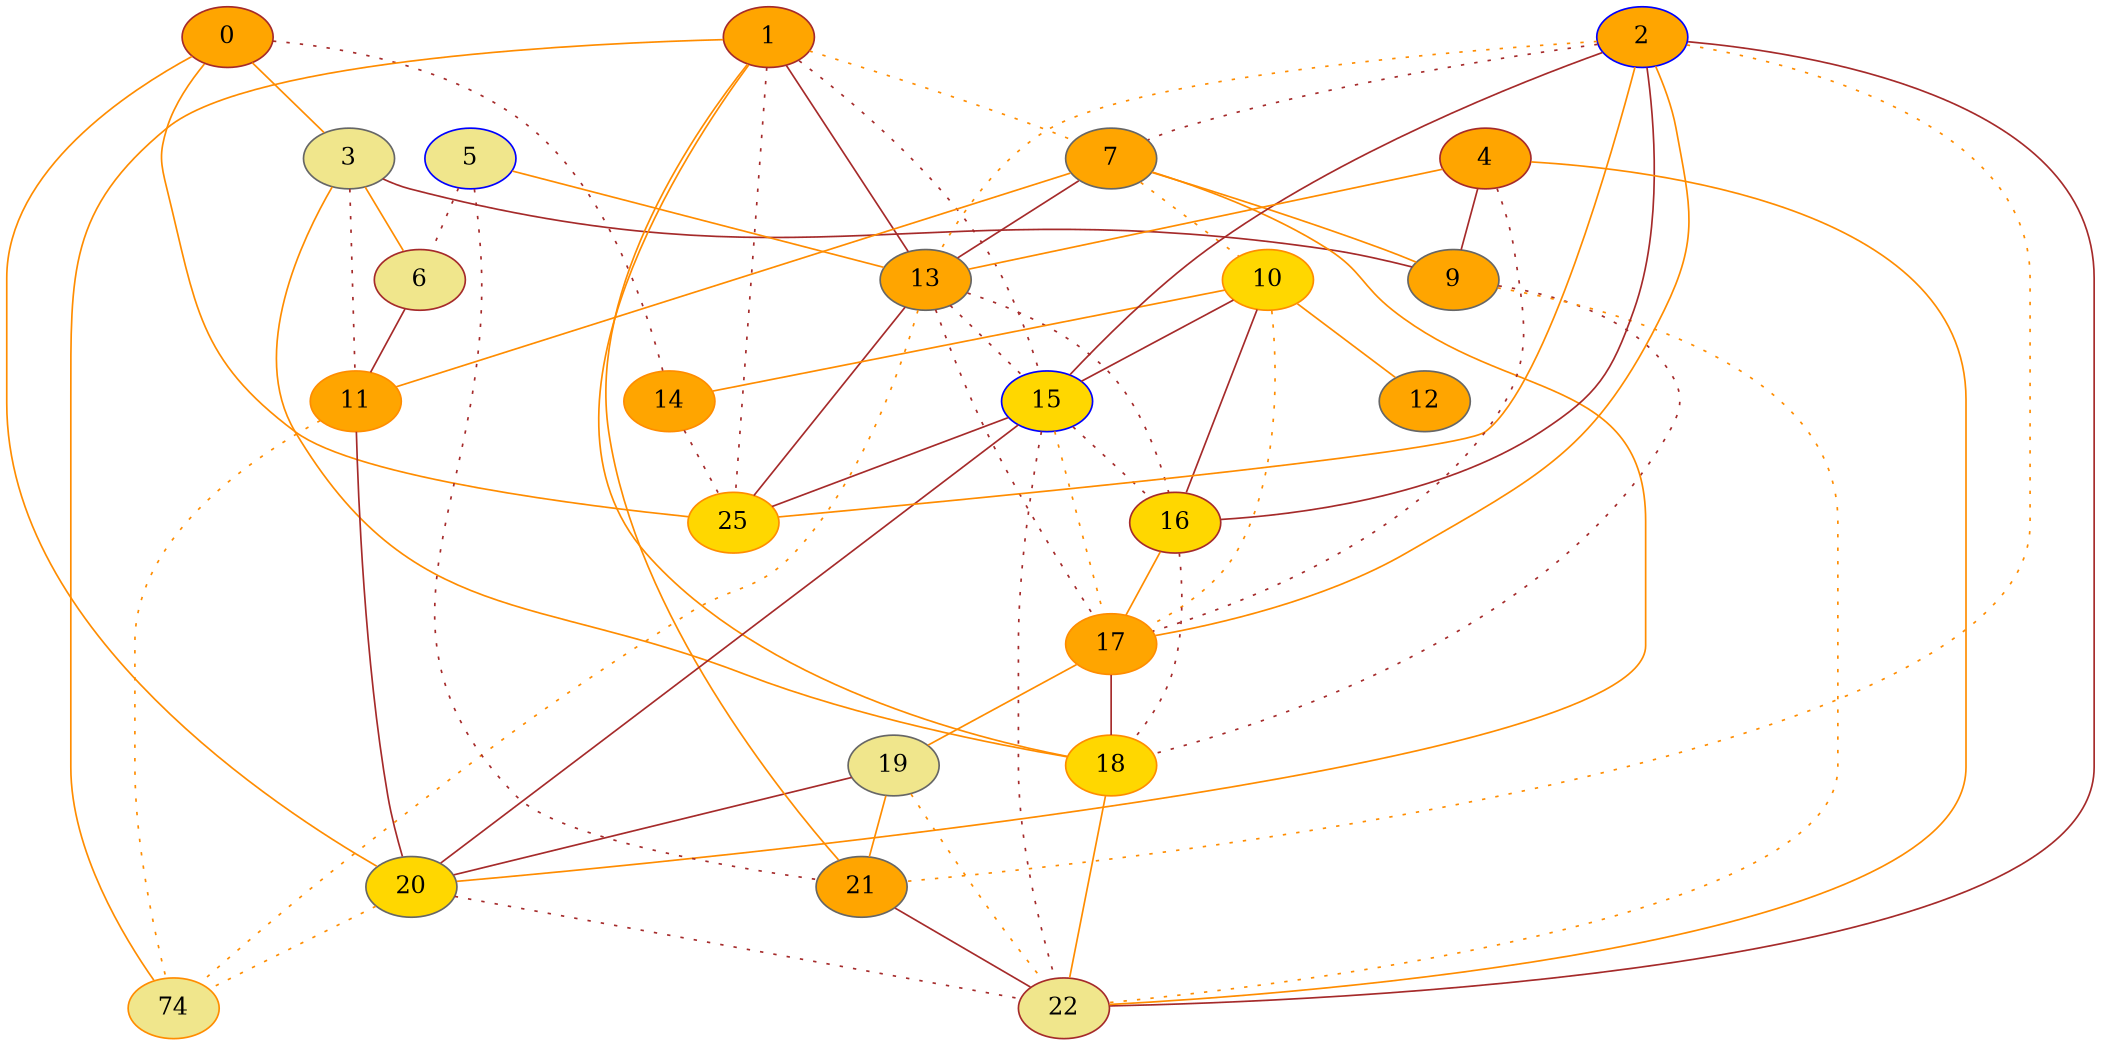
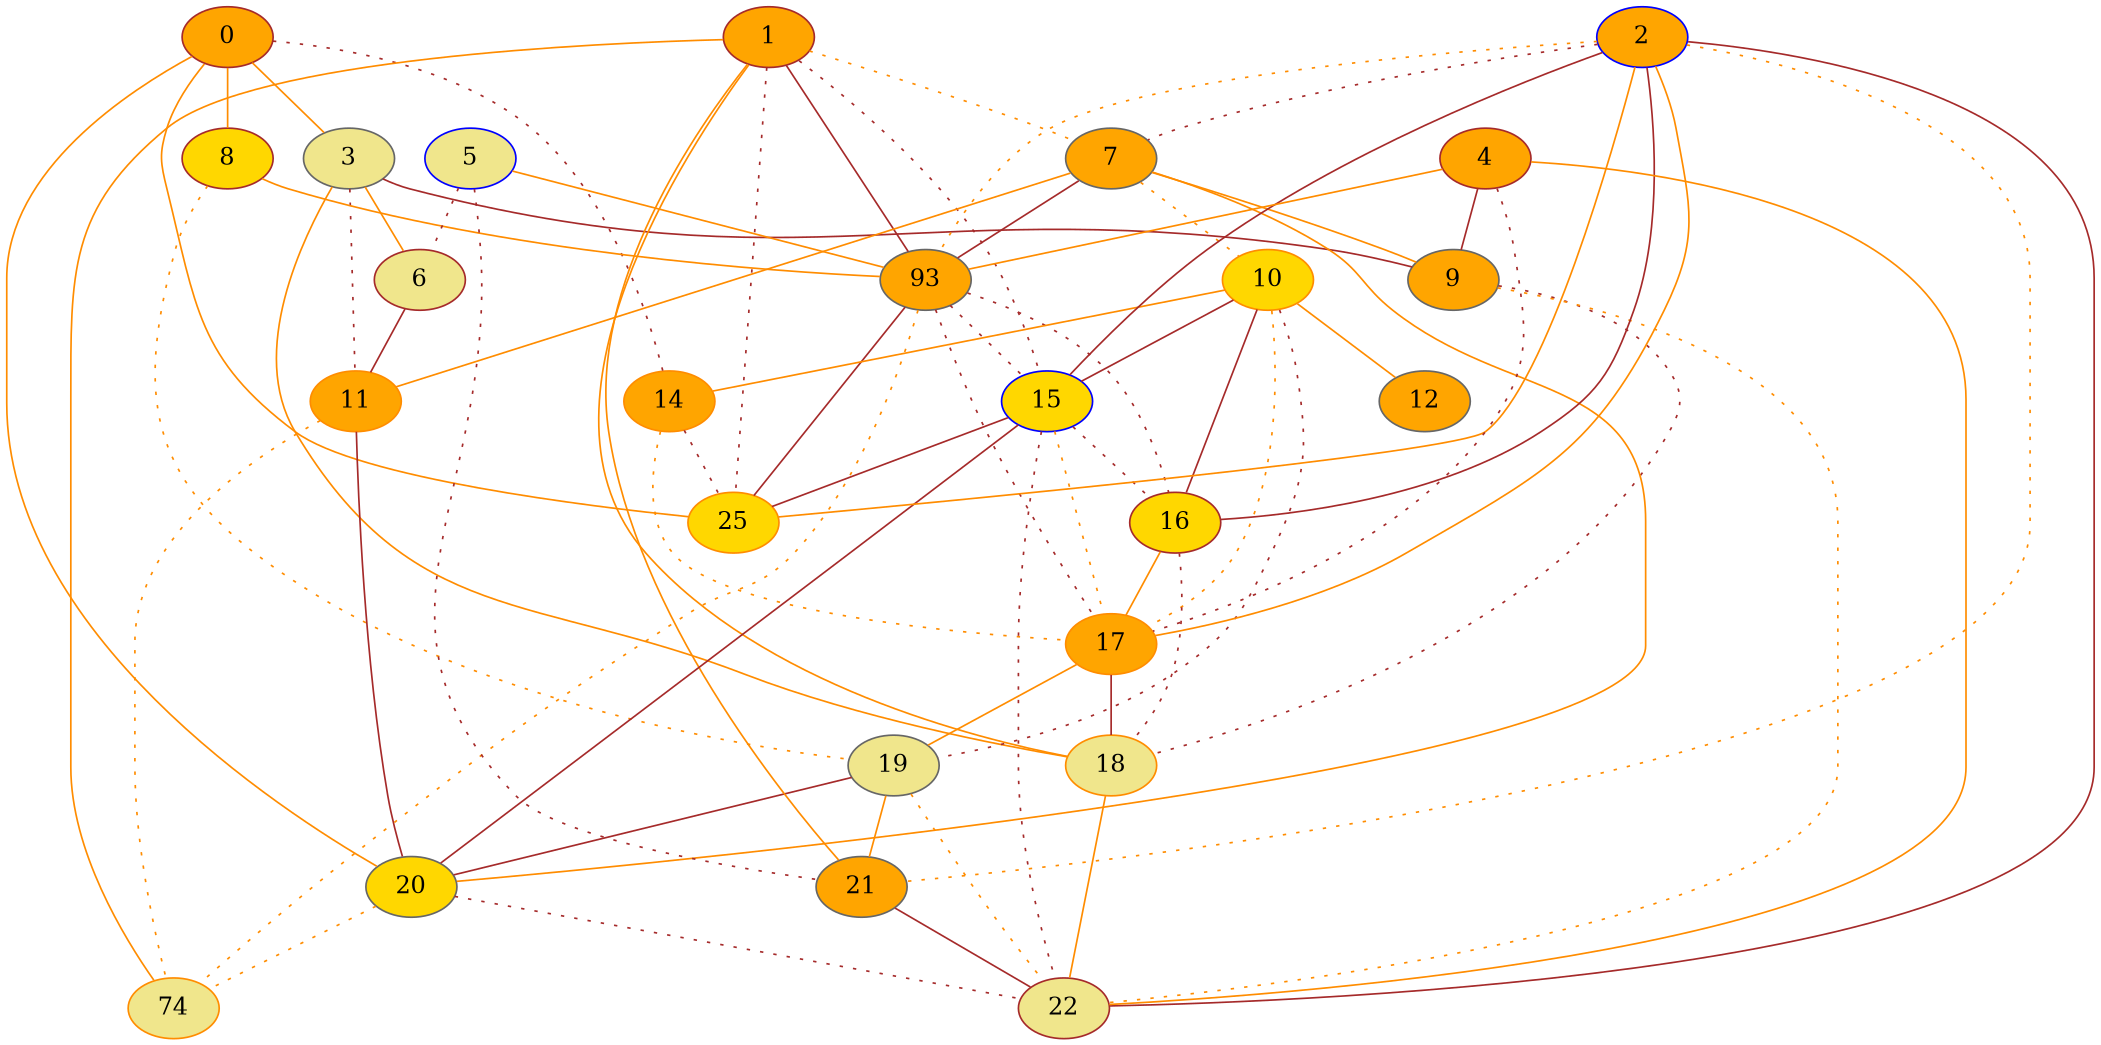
node "8": added
node "13": label "13" -> "93"
edge "14" -- "17": added
edge "10" -- "19": added
node "18": fillcolor gold -> khaki
